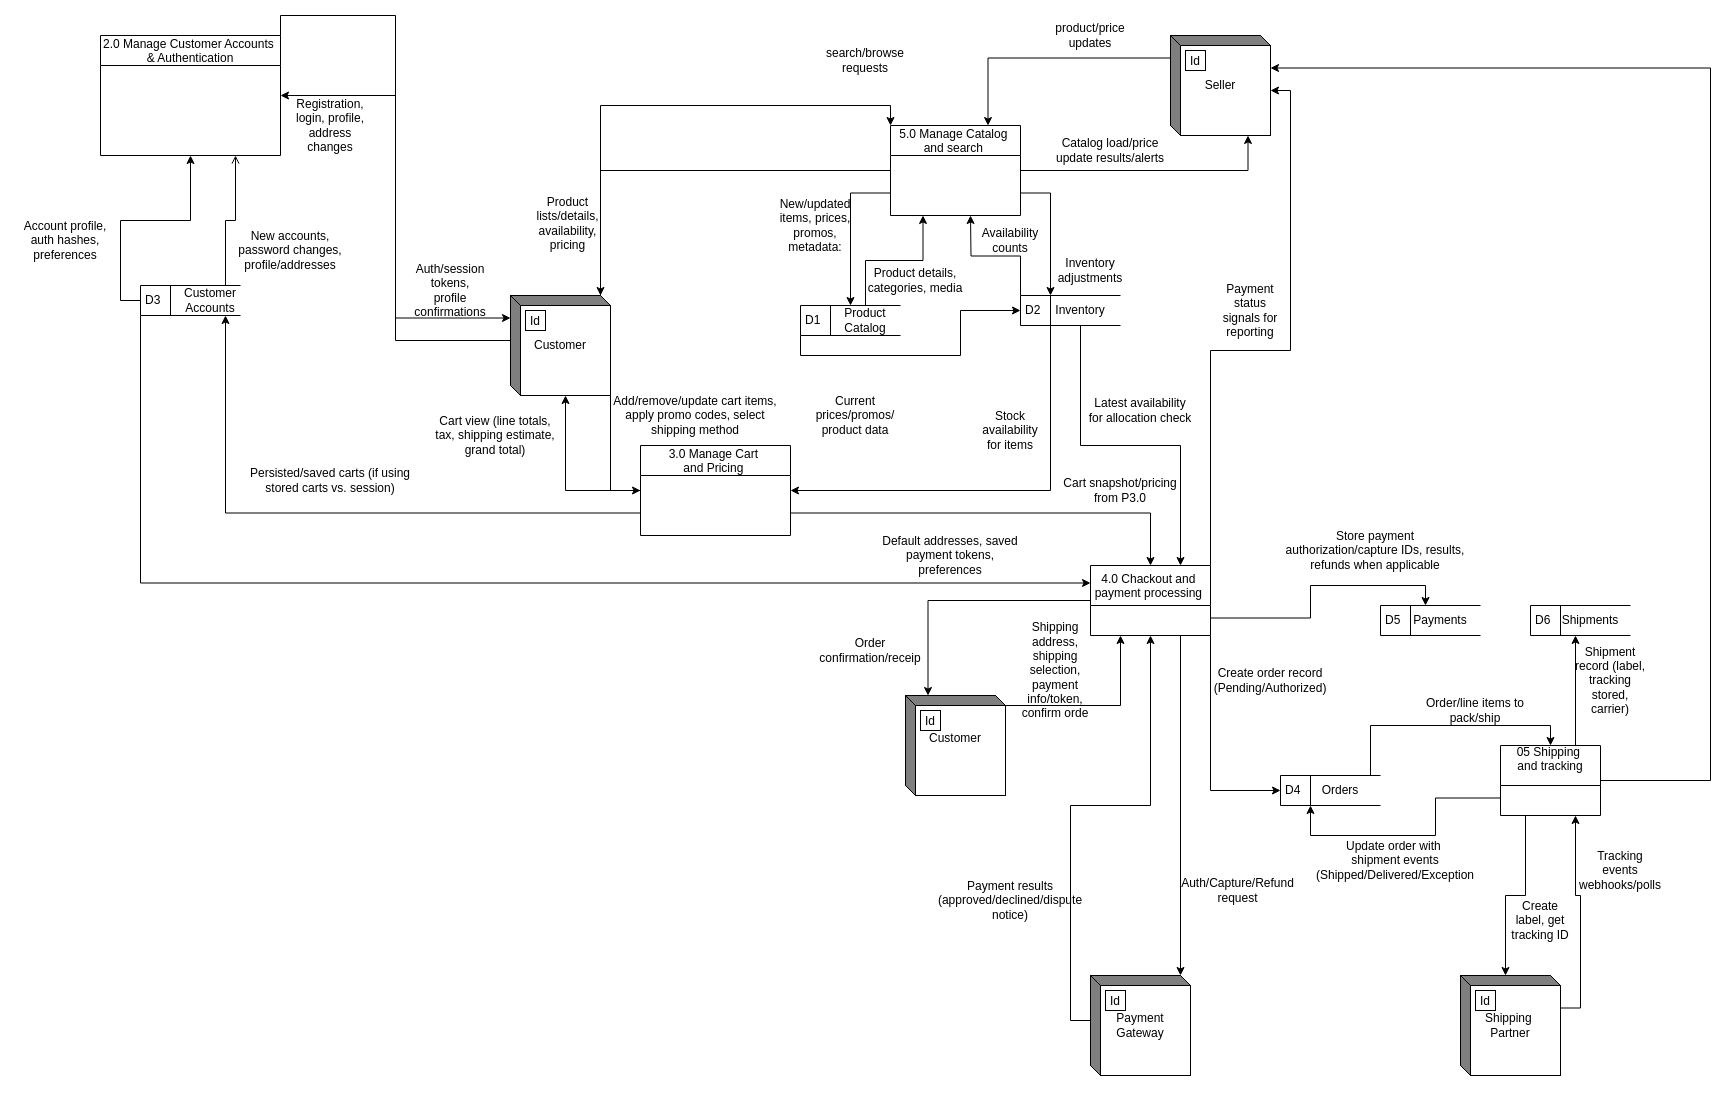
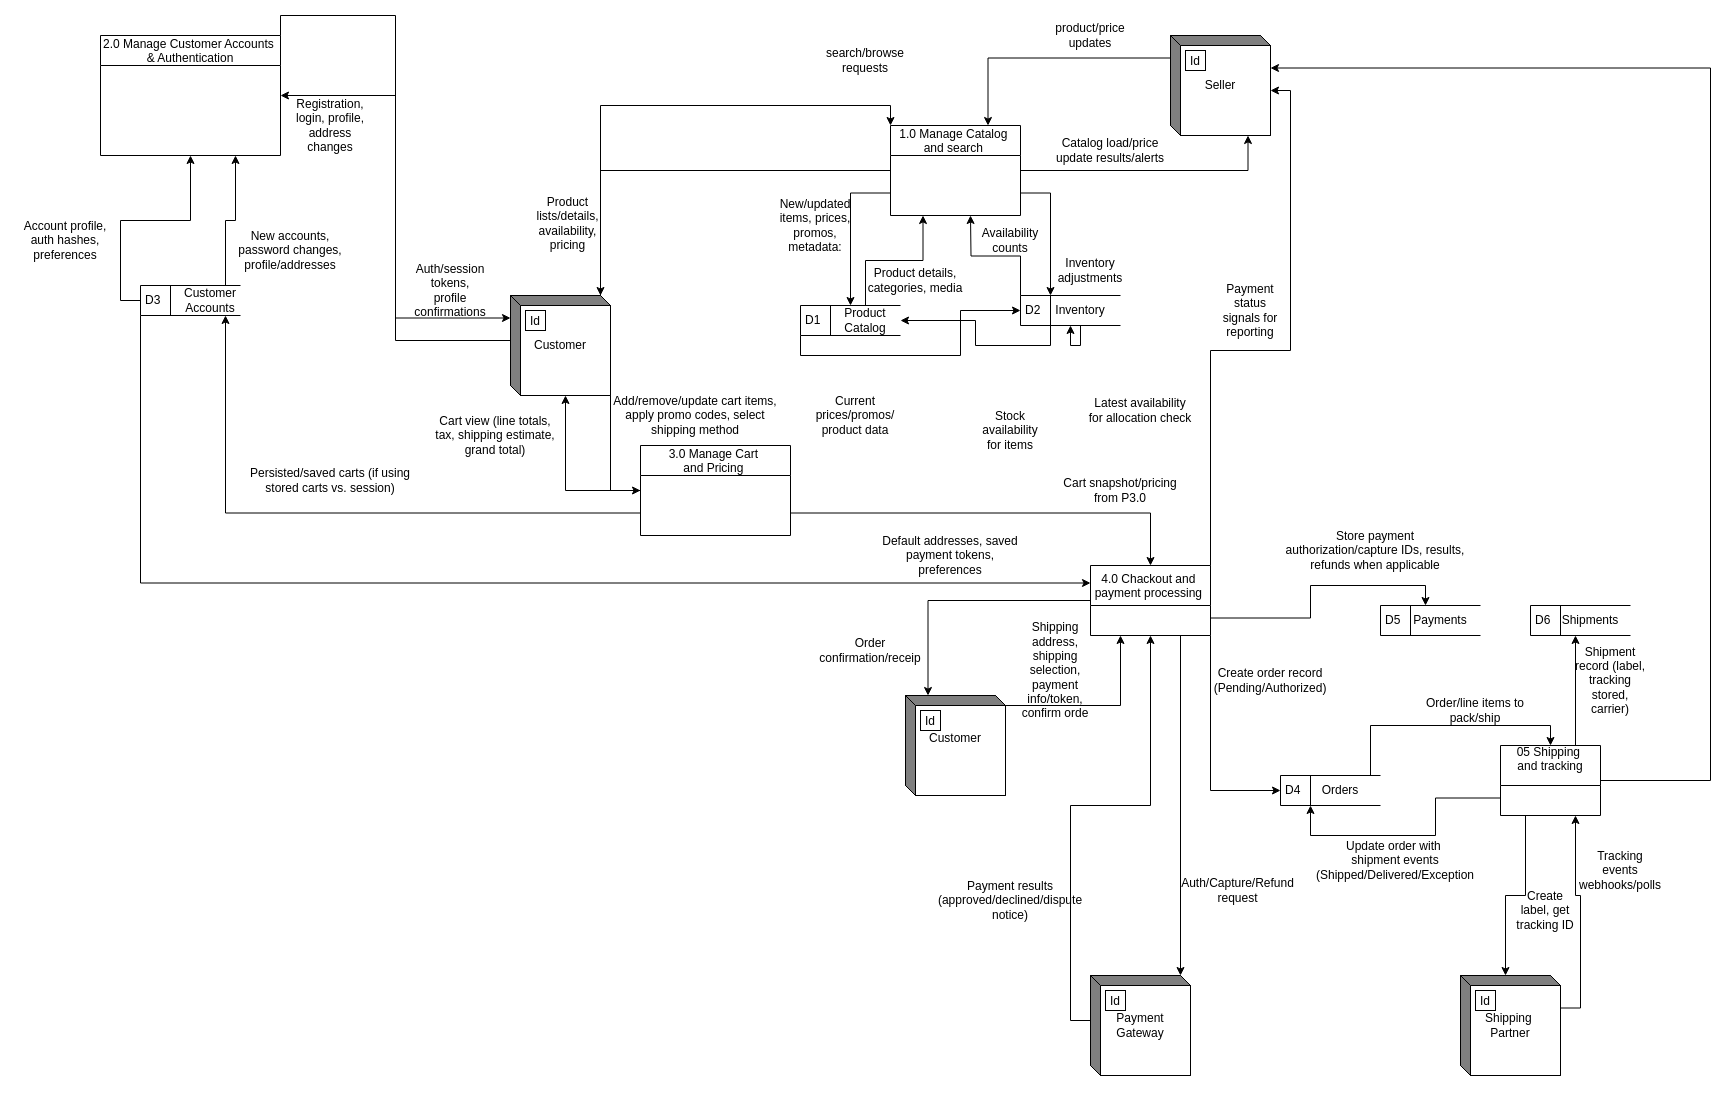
node "5.0 Manage Catalog and search": label "5.0 Manage Catalog and search" -> "1.0 Manage Catalog and search"
edge "Customer Accounts" -> "2.0 Manage Customer Accounts & Authentication": arrowhead open -> classic
edge "Inventory" -> "4.0 Chackout and payment processing": now "Inventory" -> "D2"
edge "Inventory" -> "3.0 Manage Cart and Pricing": now "Inventory" -> "D1"
node "Create label, get tracking ID": moved (1541, 921) -> (1546, 911)
